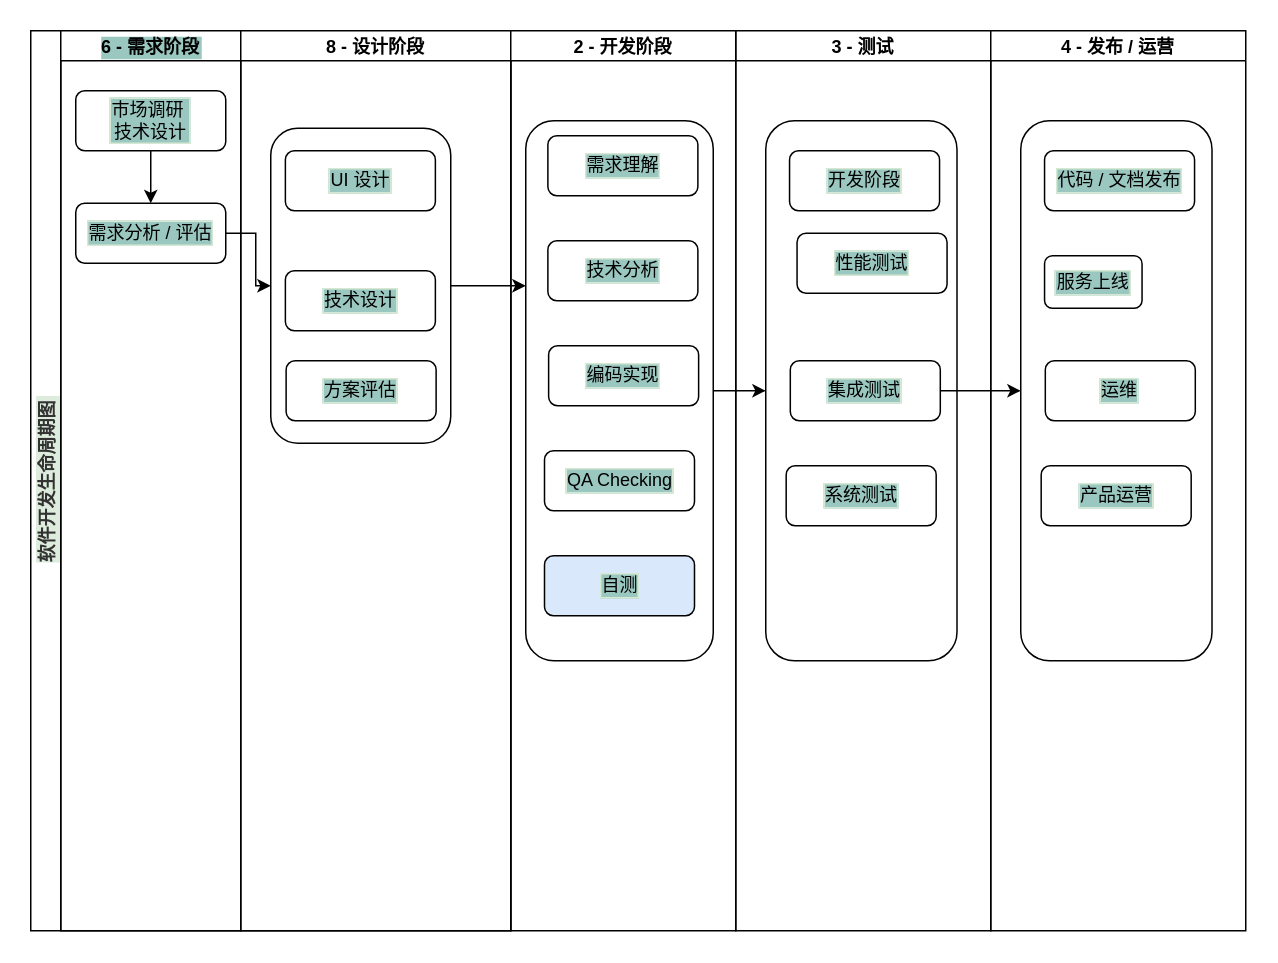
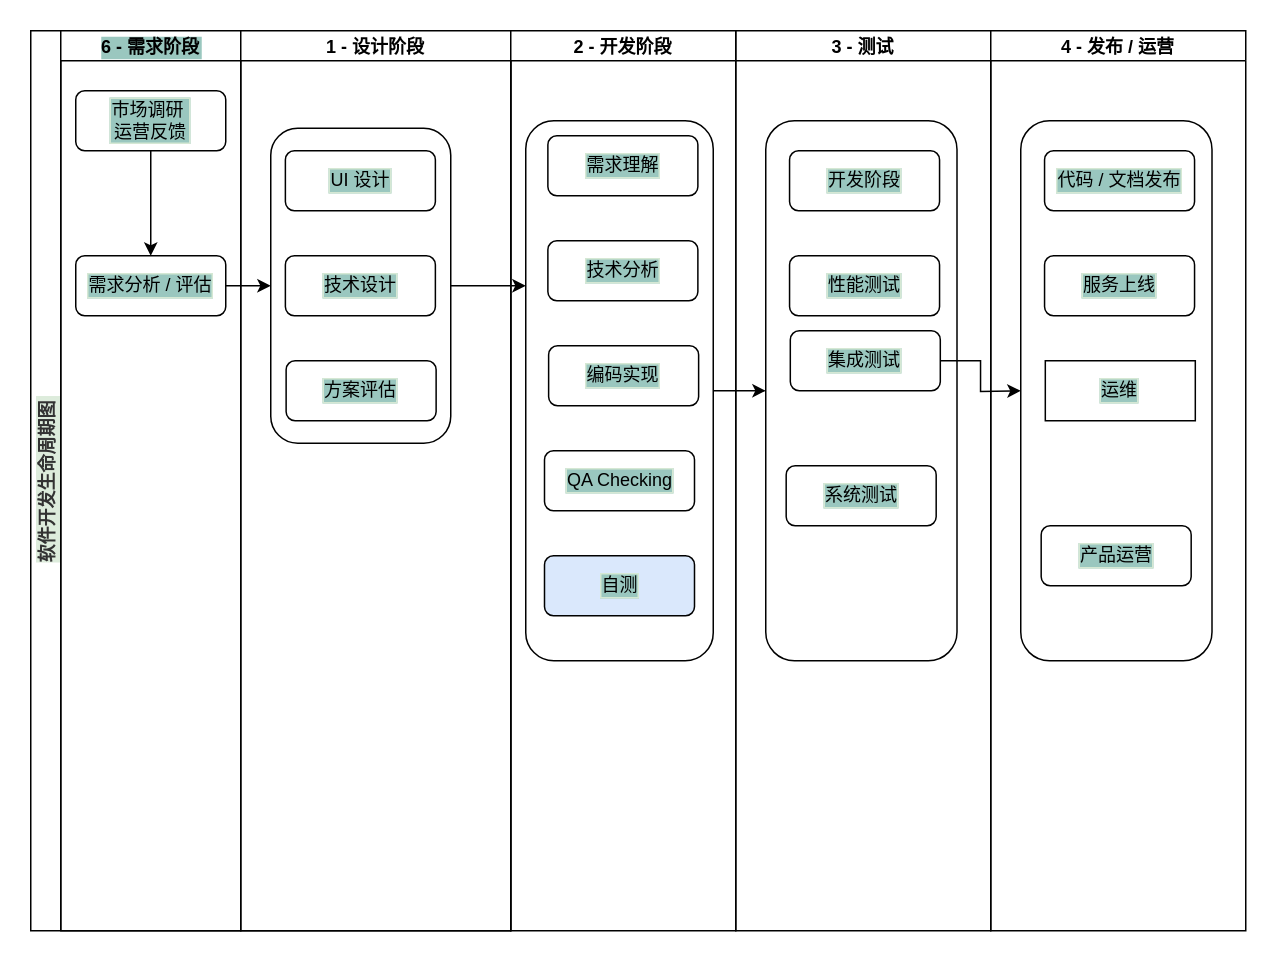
node "8 - 设计阶段": label "8 - 设计阶段" -> "1 - 设计阶段"
node "市场调研 技术设计": label "市场调研 技术设计" -> "市场调研 运营反馈"
node "需求分析 / 评估": moved (151, 233) -> (151, 286)
node "性能测试": moved (872, 263) -> (865, 286)
node "服务上线": size 98x53 -> 150x60
node "技术设计": moved (360, 301) -> (360, 286)
node "集成测试": moved (865, 391) -> (865, 361)
node "运维": shape rounded rectangle -> rectangle
node "产品运营": moved (1116, 496) -> (1116, 556)
